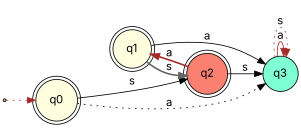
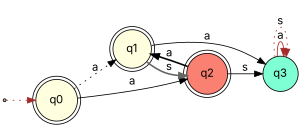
edge "q2" -> "q1": color brown -> black
edge "q0" -> "q2": label "s" -> "a"
edge "q0" -> "q3": now "q0" -> "q1"
